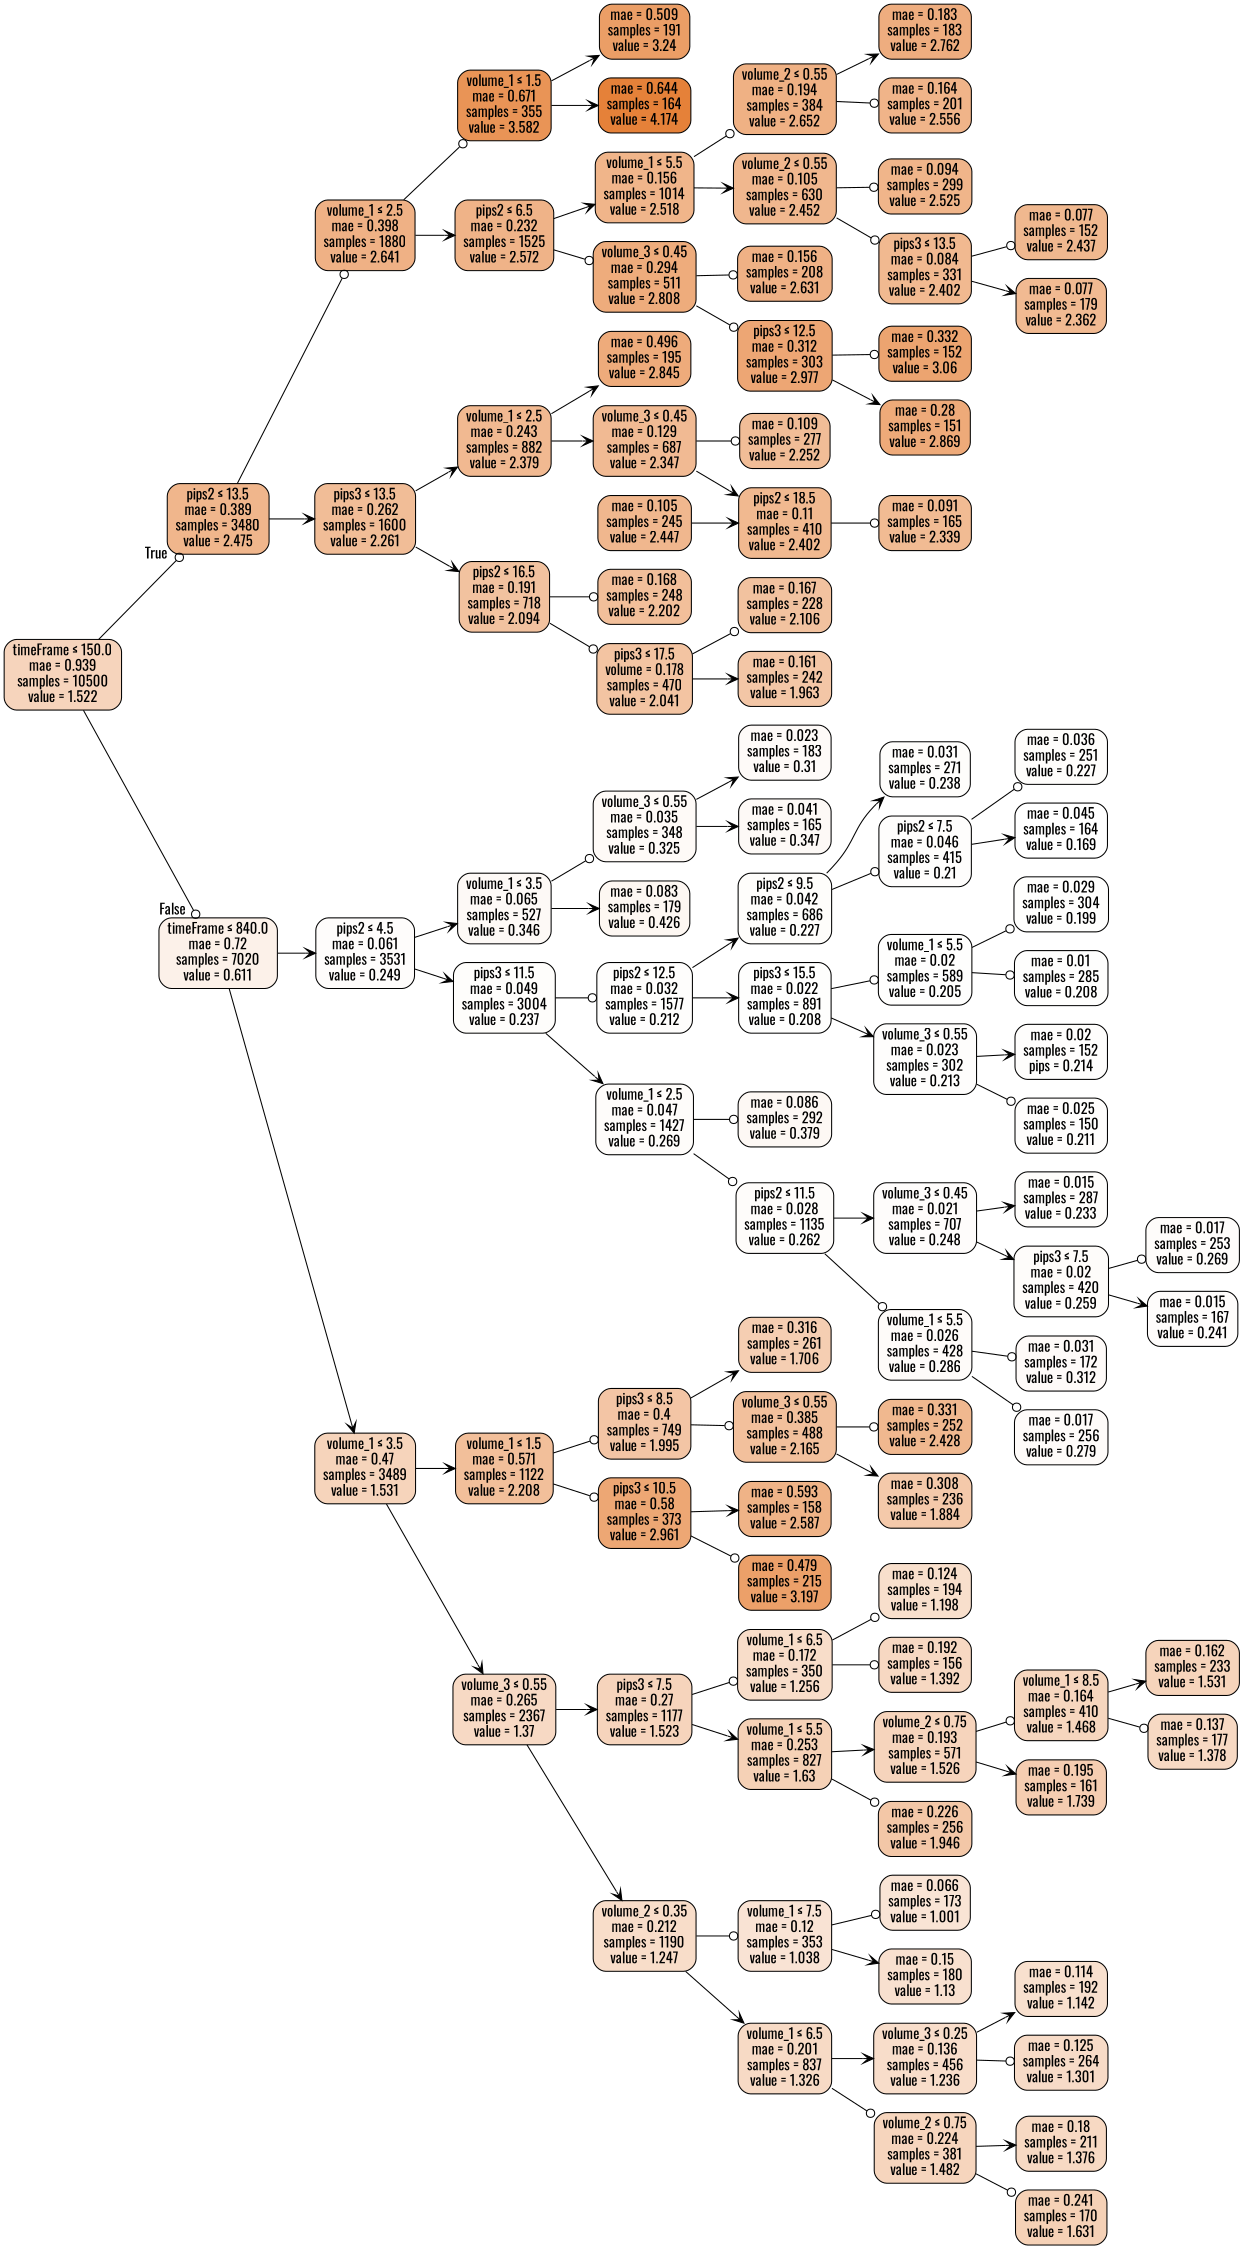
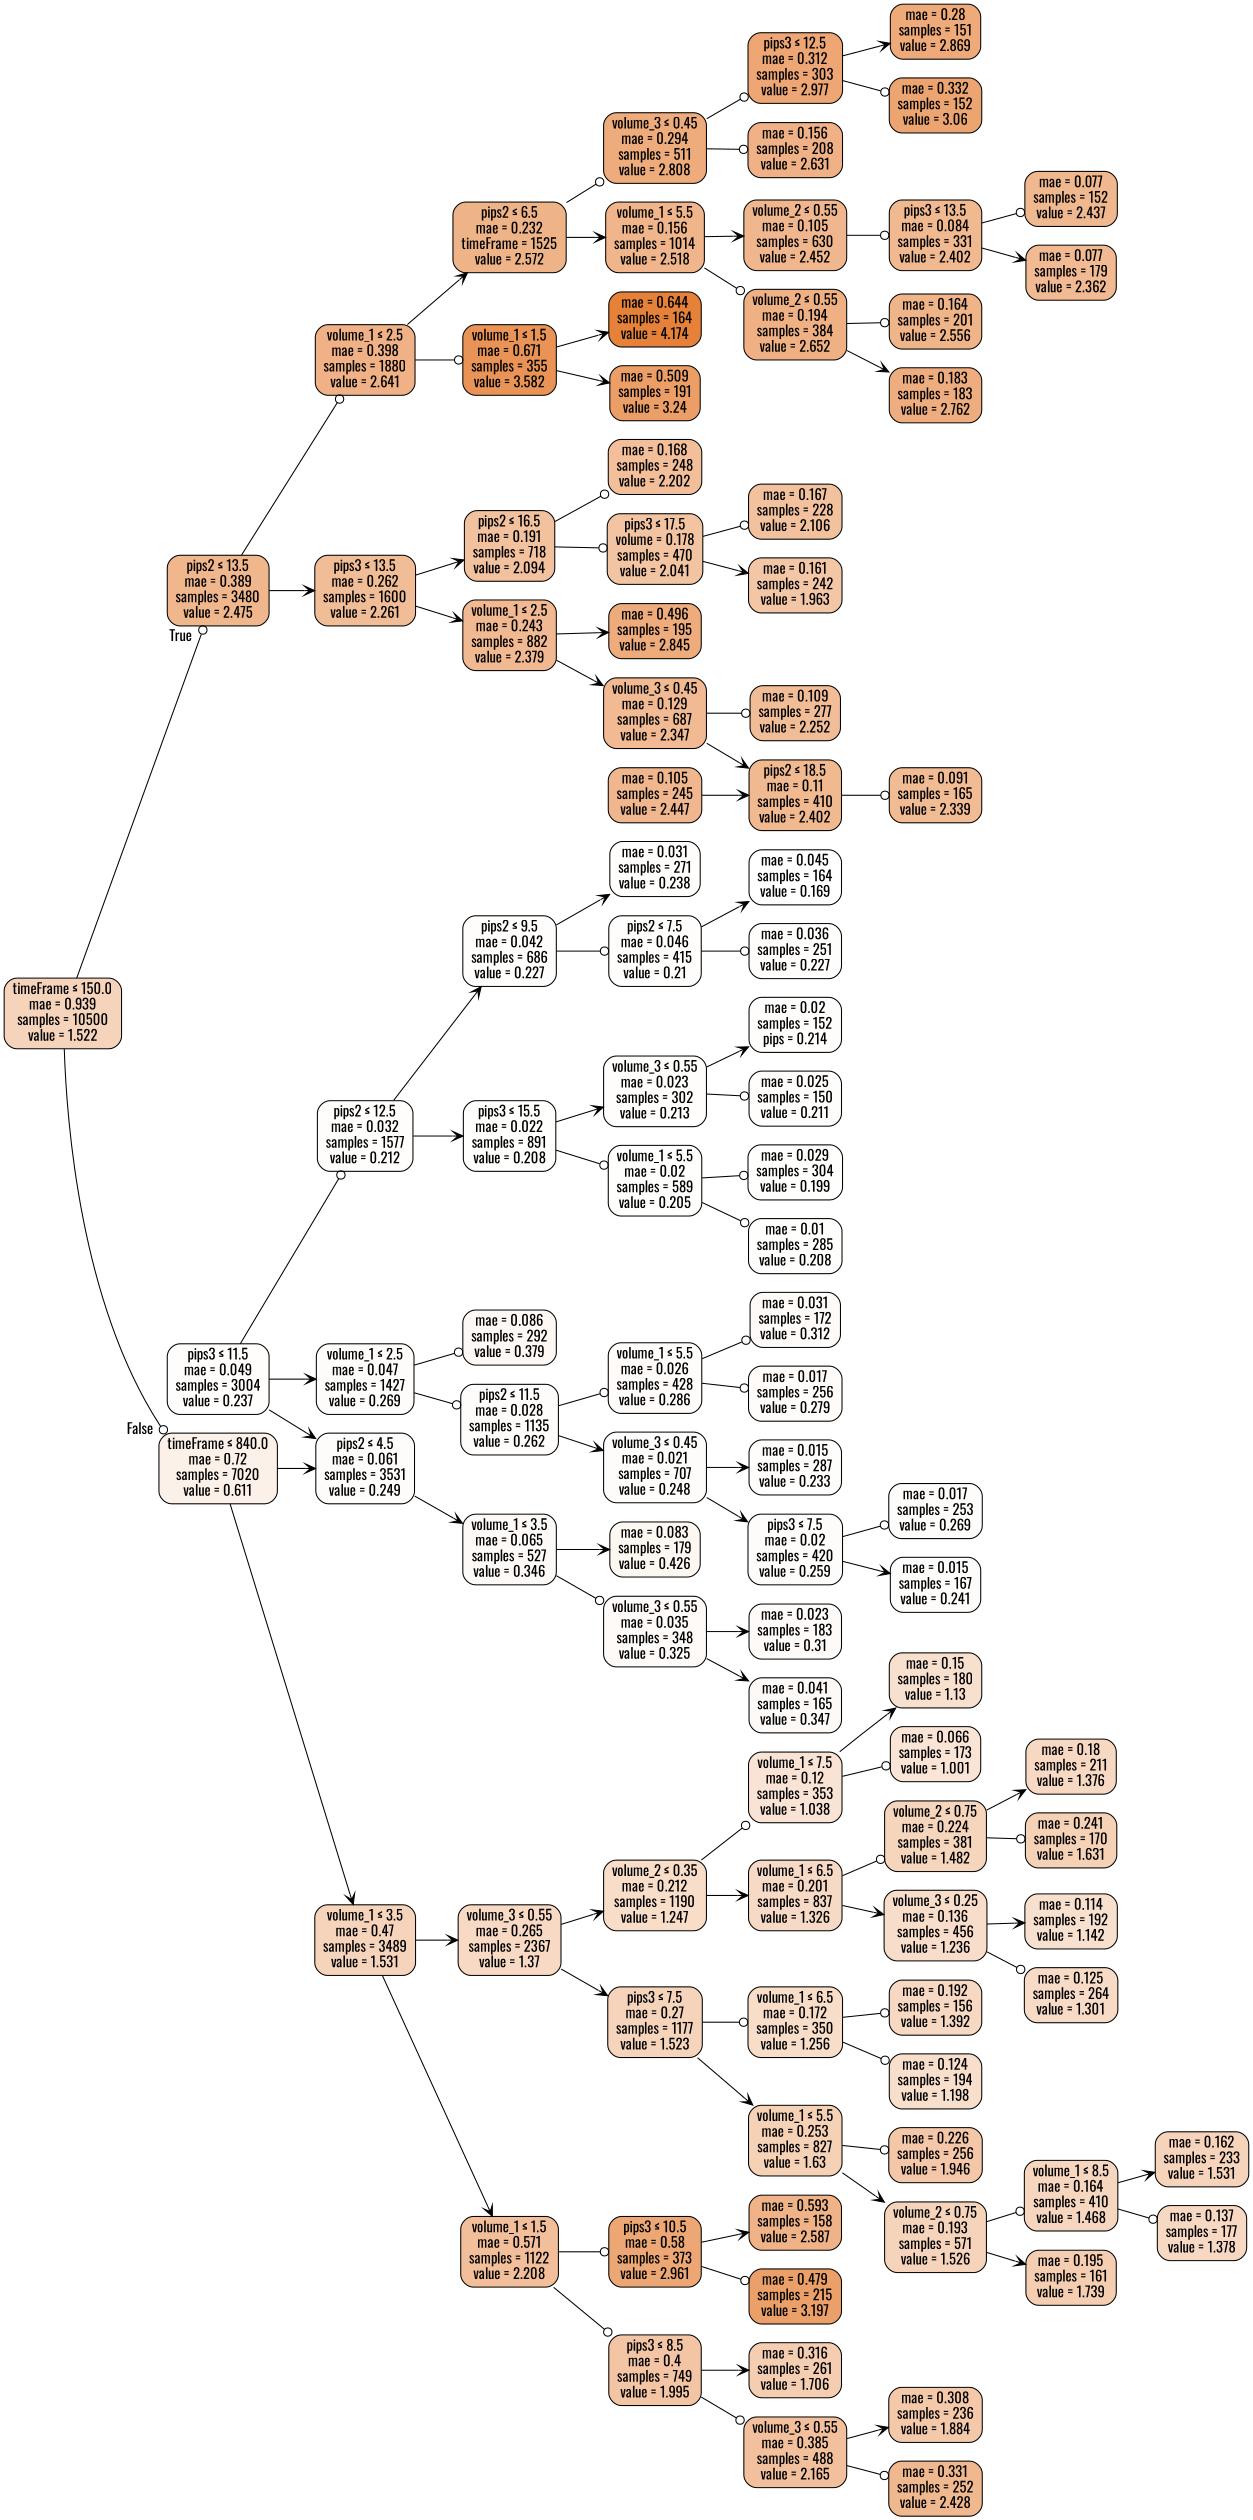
node "mae = 0.094": removed
node "pips2 ≤ 6.5": text "samples = 1525" -> "timeFrame = 1525"
edge "pips2 ≤ 4.5" -> "pips3 ≤ 11.5": reversed
